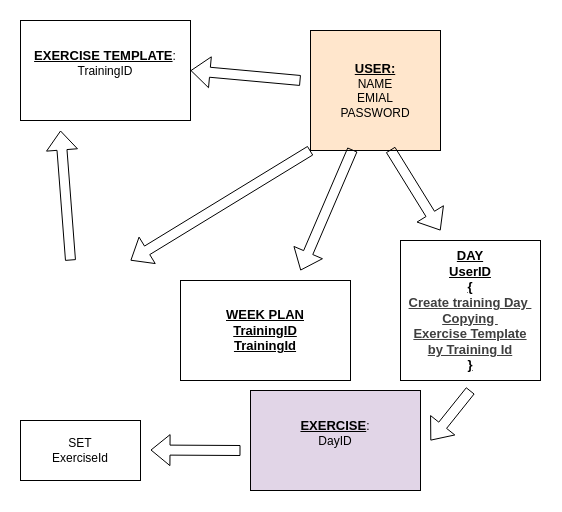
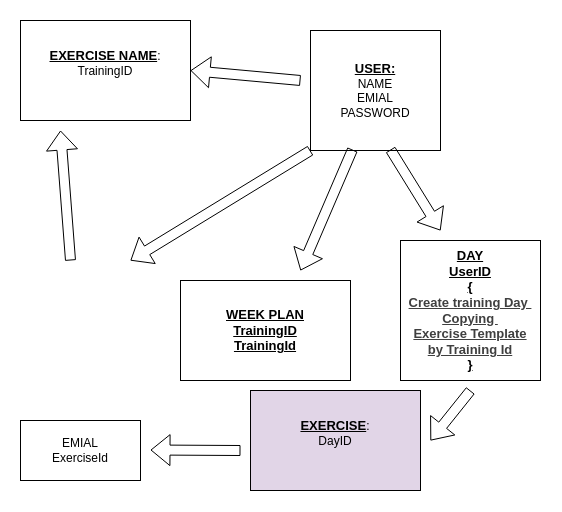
node "EXERCISE TEMPLATE: TrainingID": label "EXERCISE TEMPLATE: TrainingID" -> "EXERCISE NAME: TrainingID"
node "USER: NAME EMIAL PASSWORD": fillcolor #ffe6cc -> #ffffff
node "SET ExerciseId": label "SET ExerciseId" -> "EMIAL ExerciseId"
